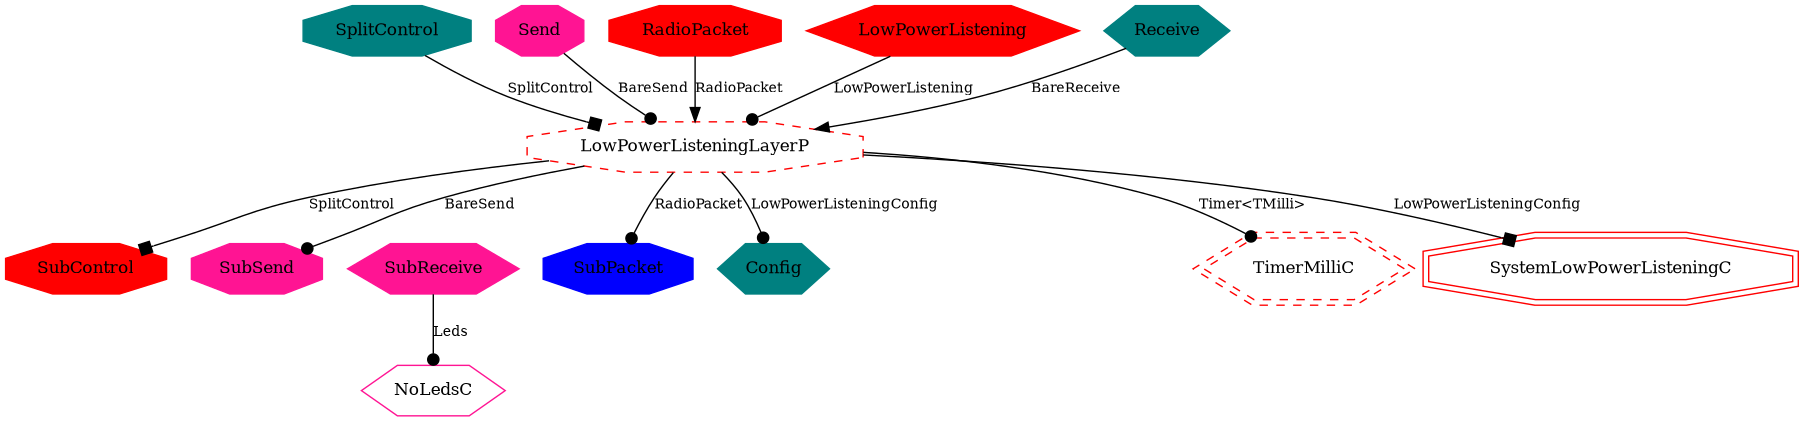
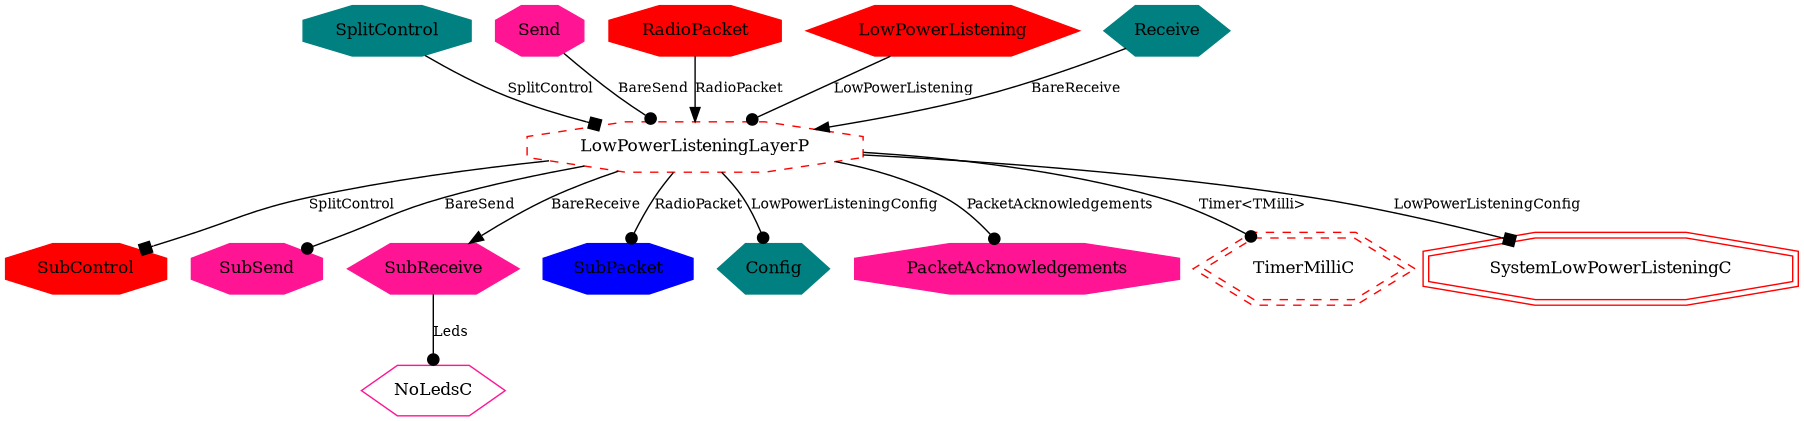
edge "LowPowerListeningLayerP" -> "SubReceive": added, label "BareReceive"
node "PacketAcknowledgements": added
